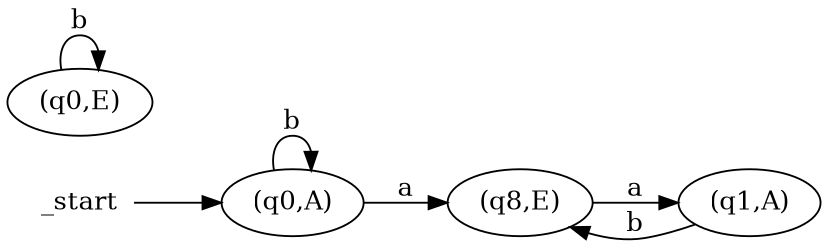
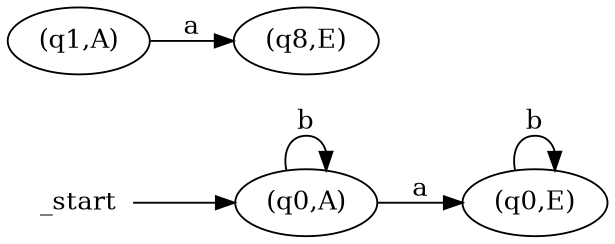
edge "(q0,A)" -> "(q8,E)": now "(q0,A)" -> "(q0,E)"
edge "(q8,E)" -> "(q1,A)": removed, label "a"
edge "(q1,A)" -> "(q8,E)": label "b" -> "a"
